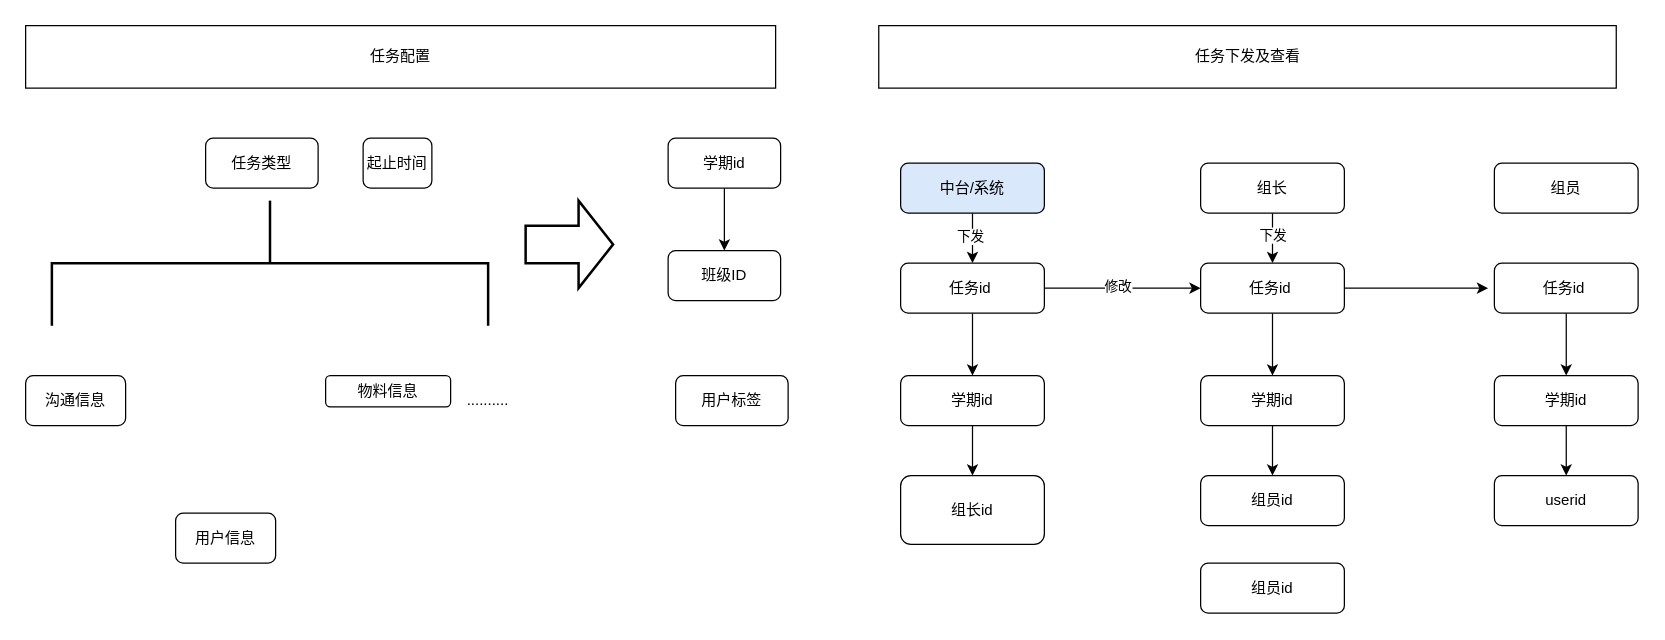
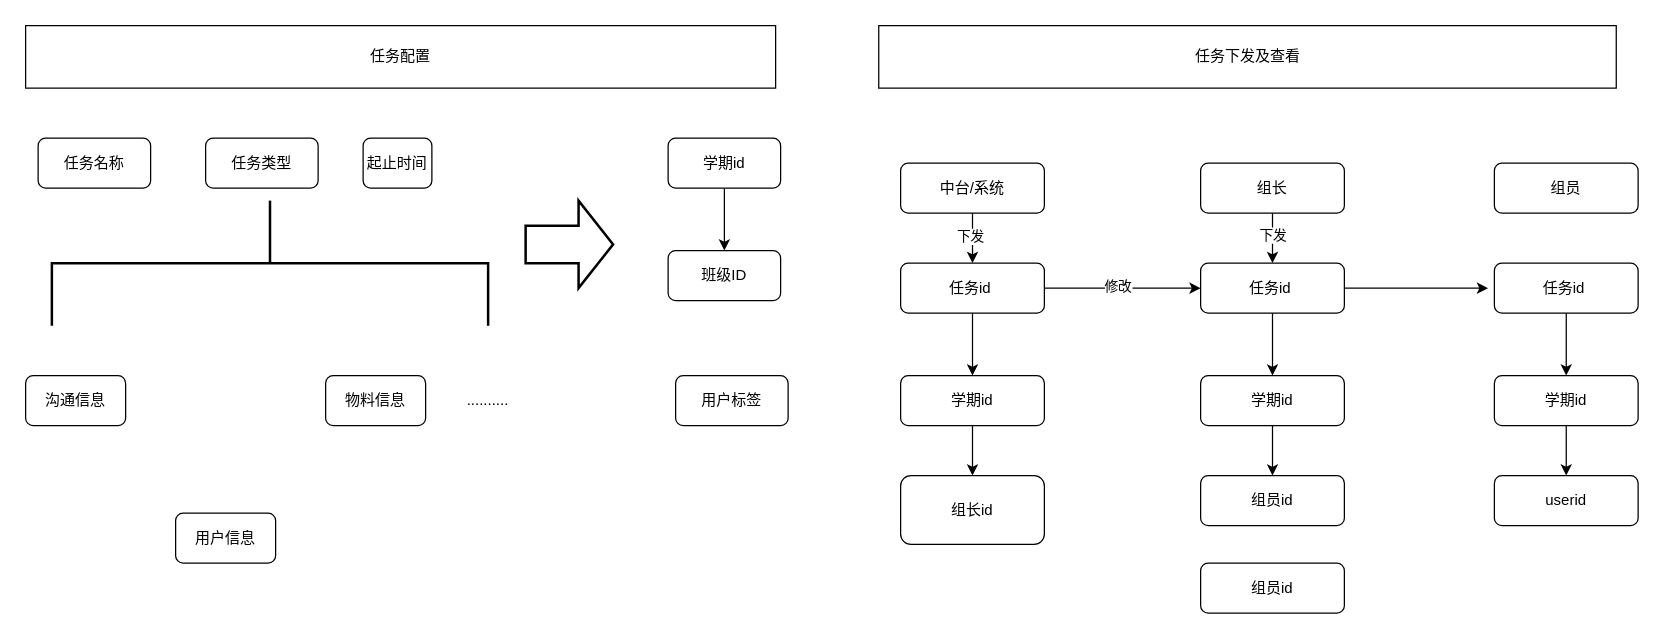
node "任务名称": added
node "中台/系统": fillcolor #dae8fc -> #ffffff
node "物料信息": size 125x31 -> 100x50
